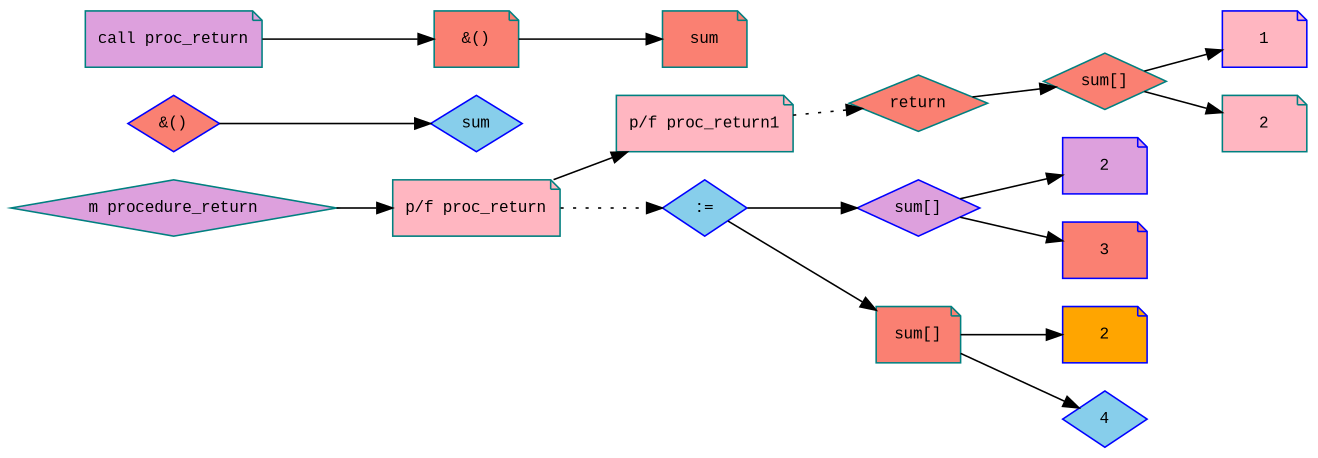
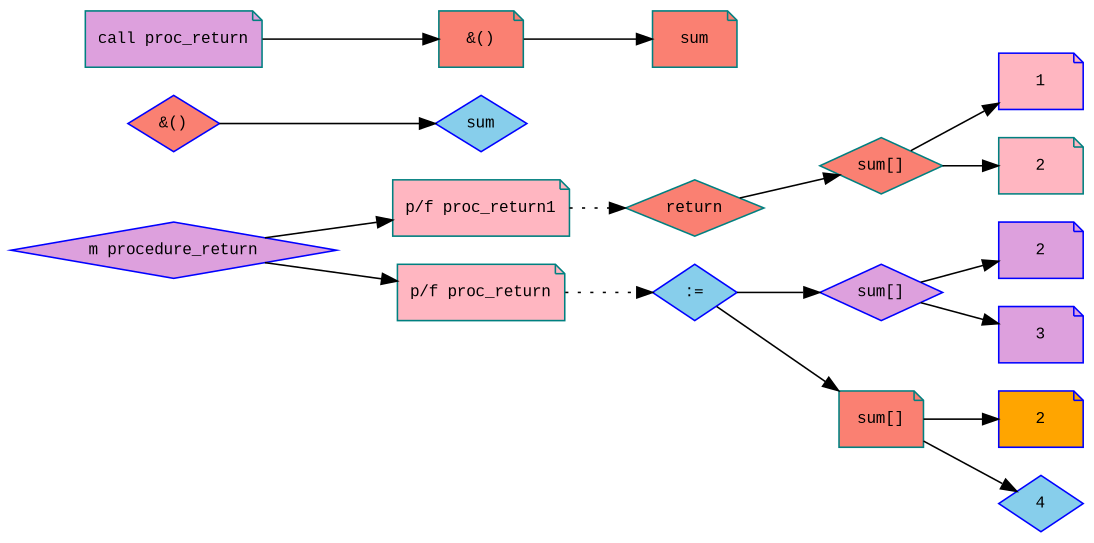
edge "p/f proc_return" -> "p/f proc_return1": now "m procedure_return" -> "p/f proc_return1"
node "m procedure_return": color teal -> blue
node "3": fillcolor salmon -> plum
